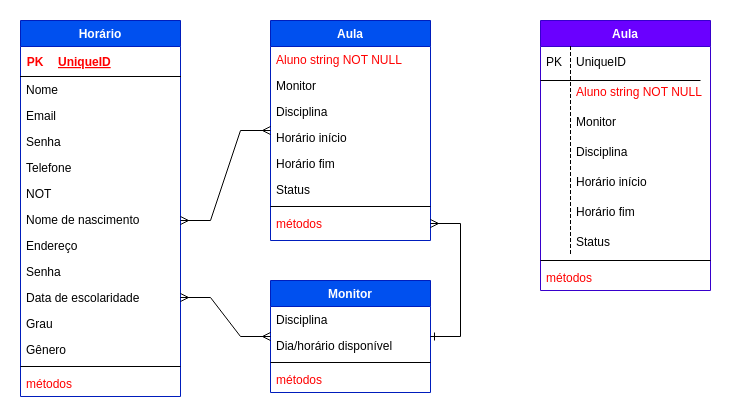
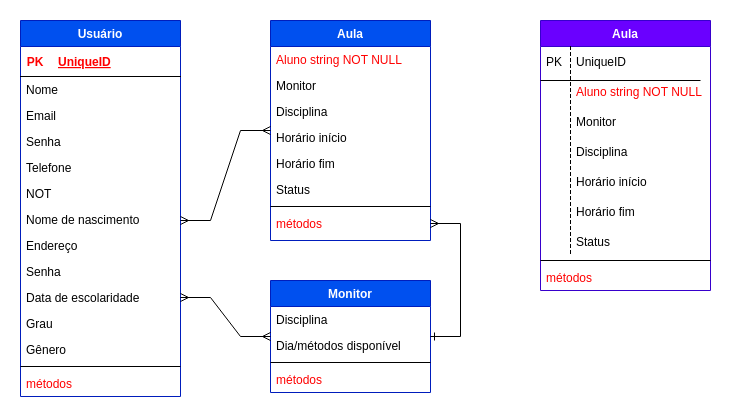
node "Horário": label "Horário" -> "Usuário"
node "Dia/horário disponível": label "Dia/horário disponível" -> "Dia/métodos disponível"
